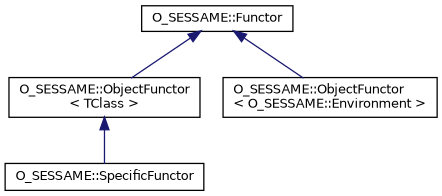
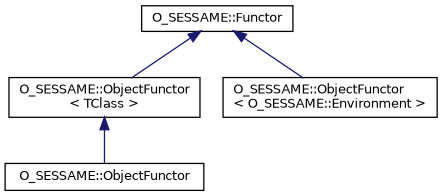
node "O_SESSAME::SpecificFunctor": label "O_SESSAME::SpecificFunctor" -> "O_SESSAME::ObjectFunctor"
